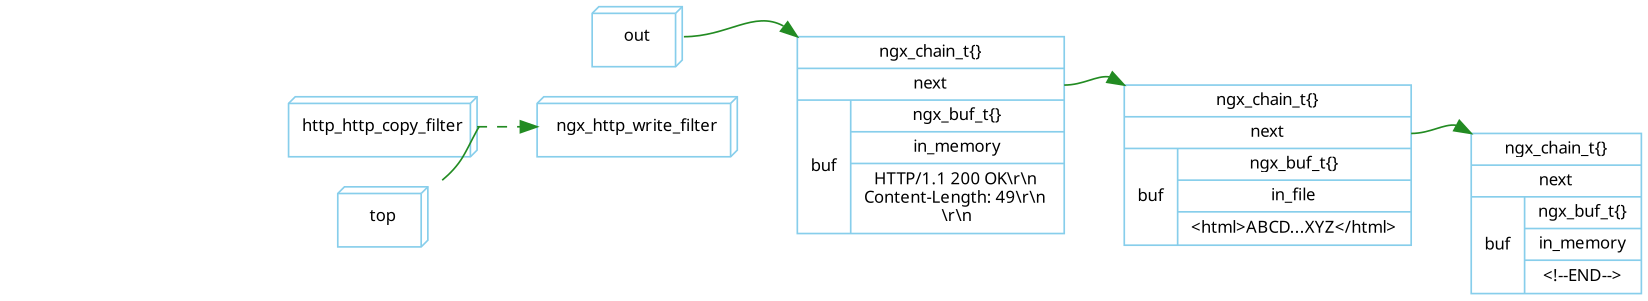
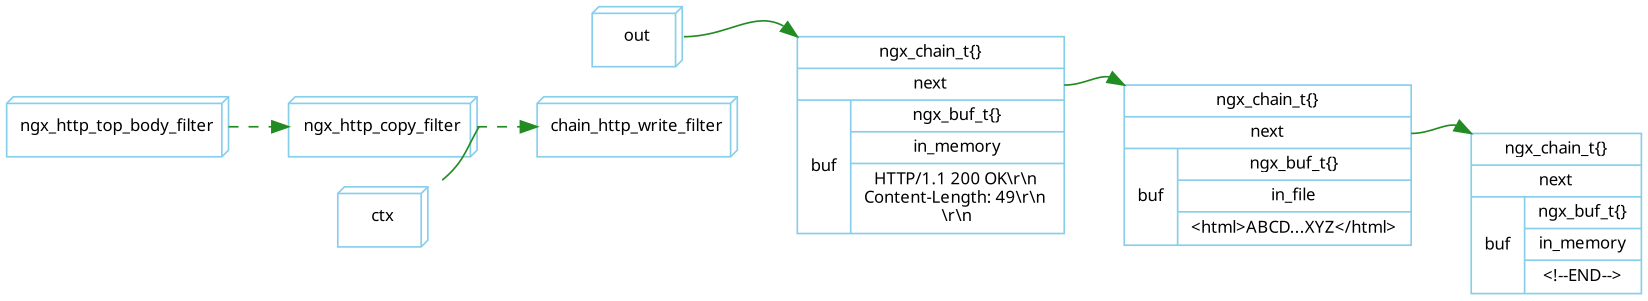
node "ngx_http_top_body_filter": added
node "http_http_copy_filter": label "http_http_copy_filter" -> "ngx_http_copy_filter"
node "ngx_http_write_filter": label "ngx_http_write_filter" -> "chain_http_write_filter"
node "top": label "top" -> "ctx"
